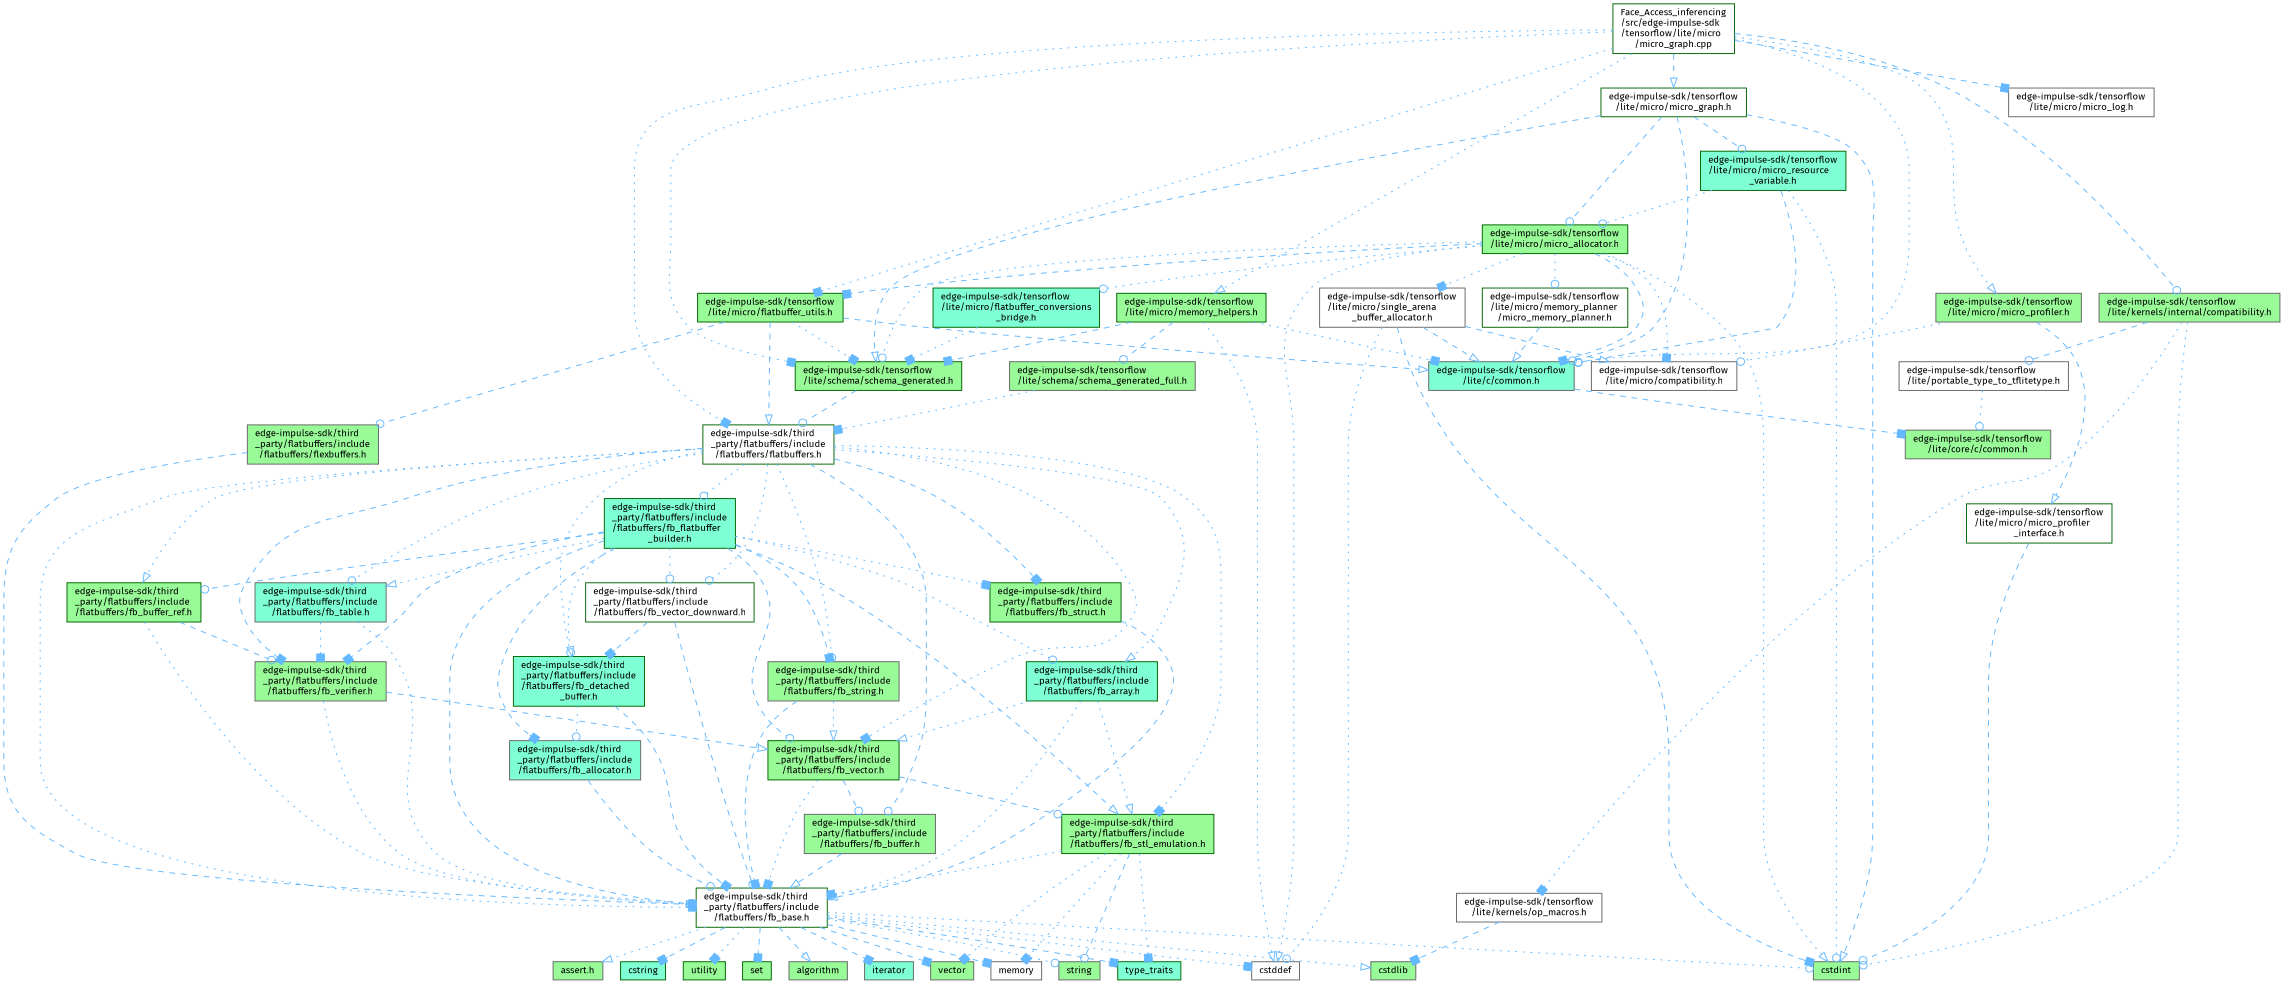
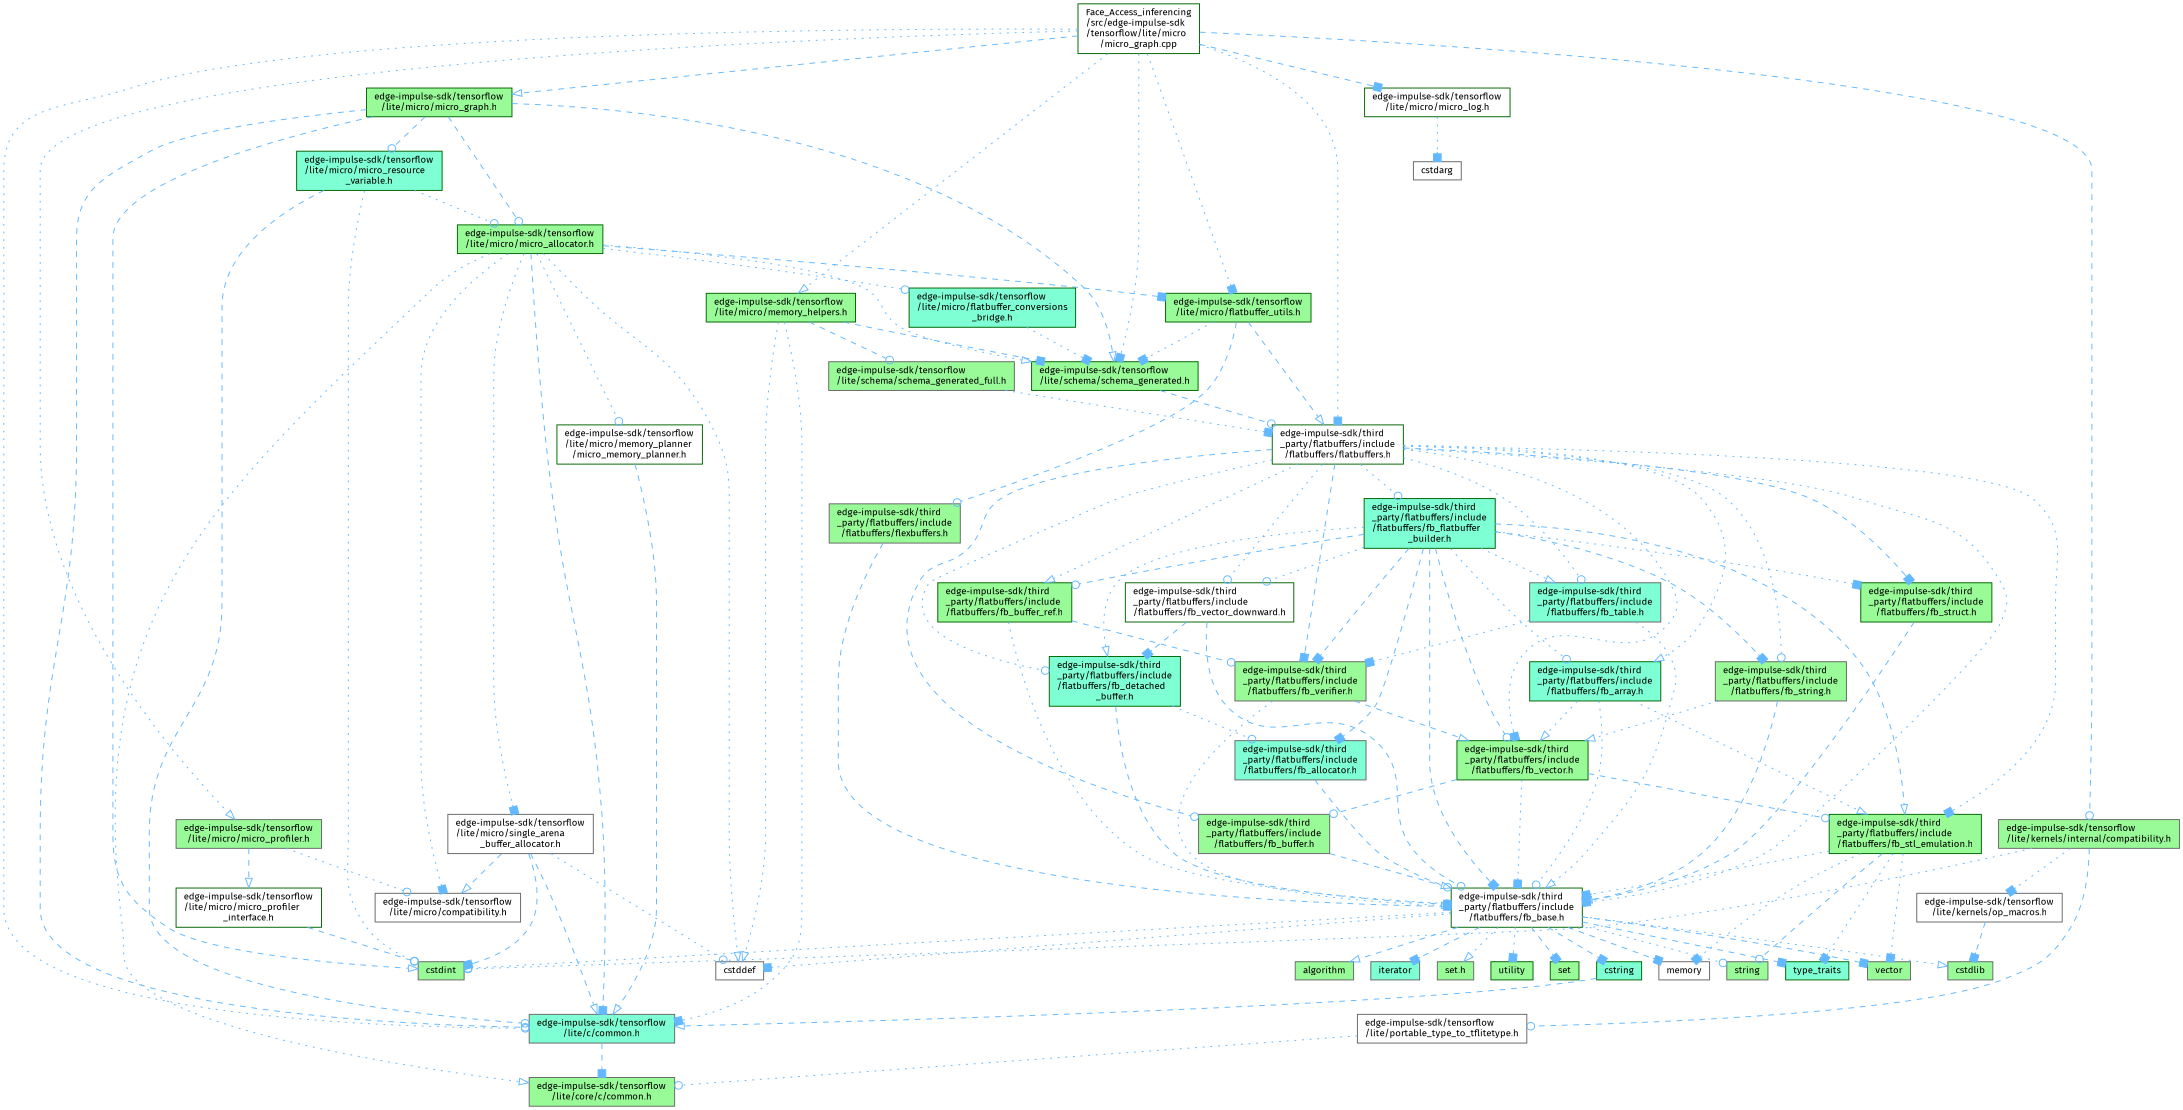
node "edge-impulse-sdk/tensorflow /lite/micro/micro_graph.h": fillcolor white -> palegreen
node "edge-impulse-sdk/tensorflow /lite/micro/micro_log.h": color gray40 -> darkgreen
node "cstdarg": added
edge "edge-impulse-sdk/tensorflow /lite/micro/micro_allocator.h" -> "edge-impulse-sdk/tensorflow /lite/schema/schema_generated.h": arrowhead odot -> onormal
edge "edge-impulse-sdk/tensorflow /lite/micro/flatbuffer_utils.h" -> "edge-impulse-sdk/tensorflow /lite/c/common.h": now "cstring" -> "edge-impulse-sdk/tensorflow /lite/c/common.h"
edge "edge-impulse-sdk/tensorflow /lite/micro/micro_allocator.h" -> "cstdint": now "edge-impulse-sdk/tensorflow /lite/micro/micro_allocator.h" -> "edge-impulse-sdk/tensorflow /lite/core/c/common.h"
node "assert.h": label "assert.h" -> "set.h"
